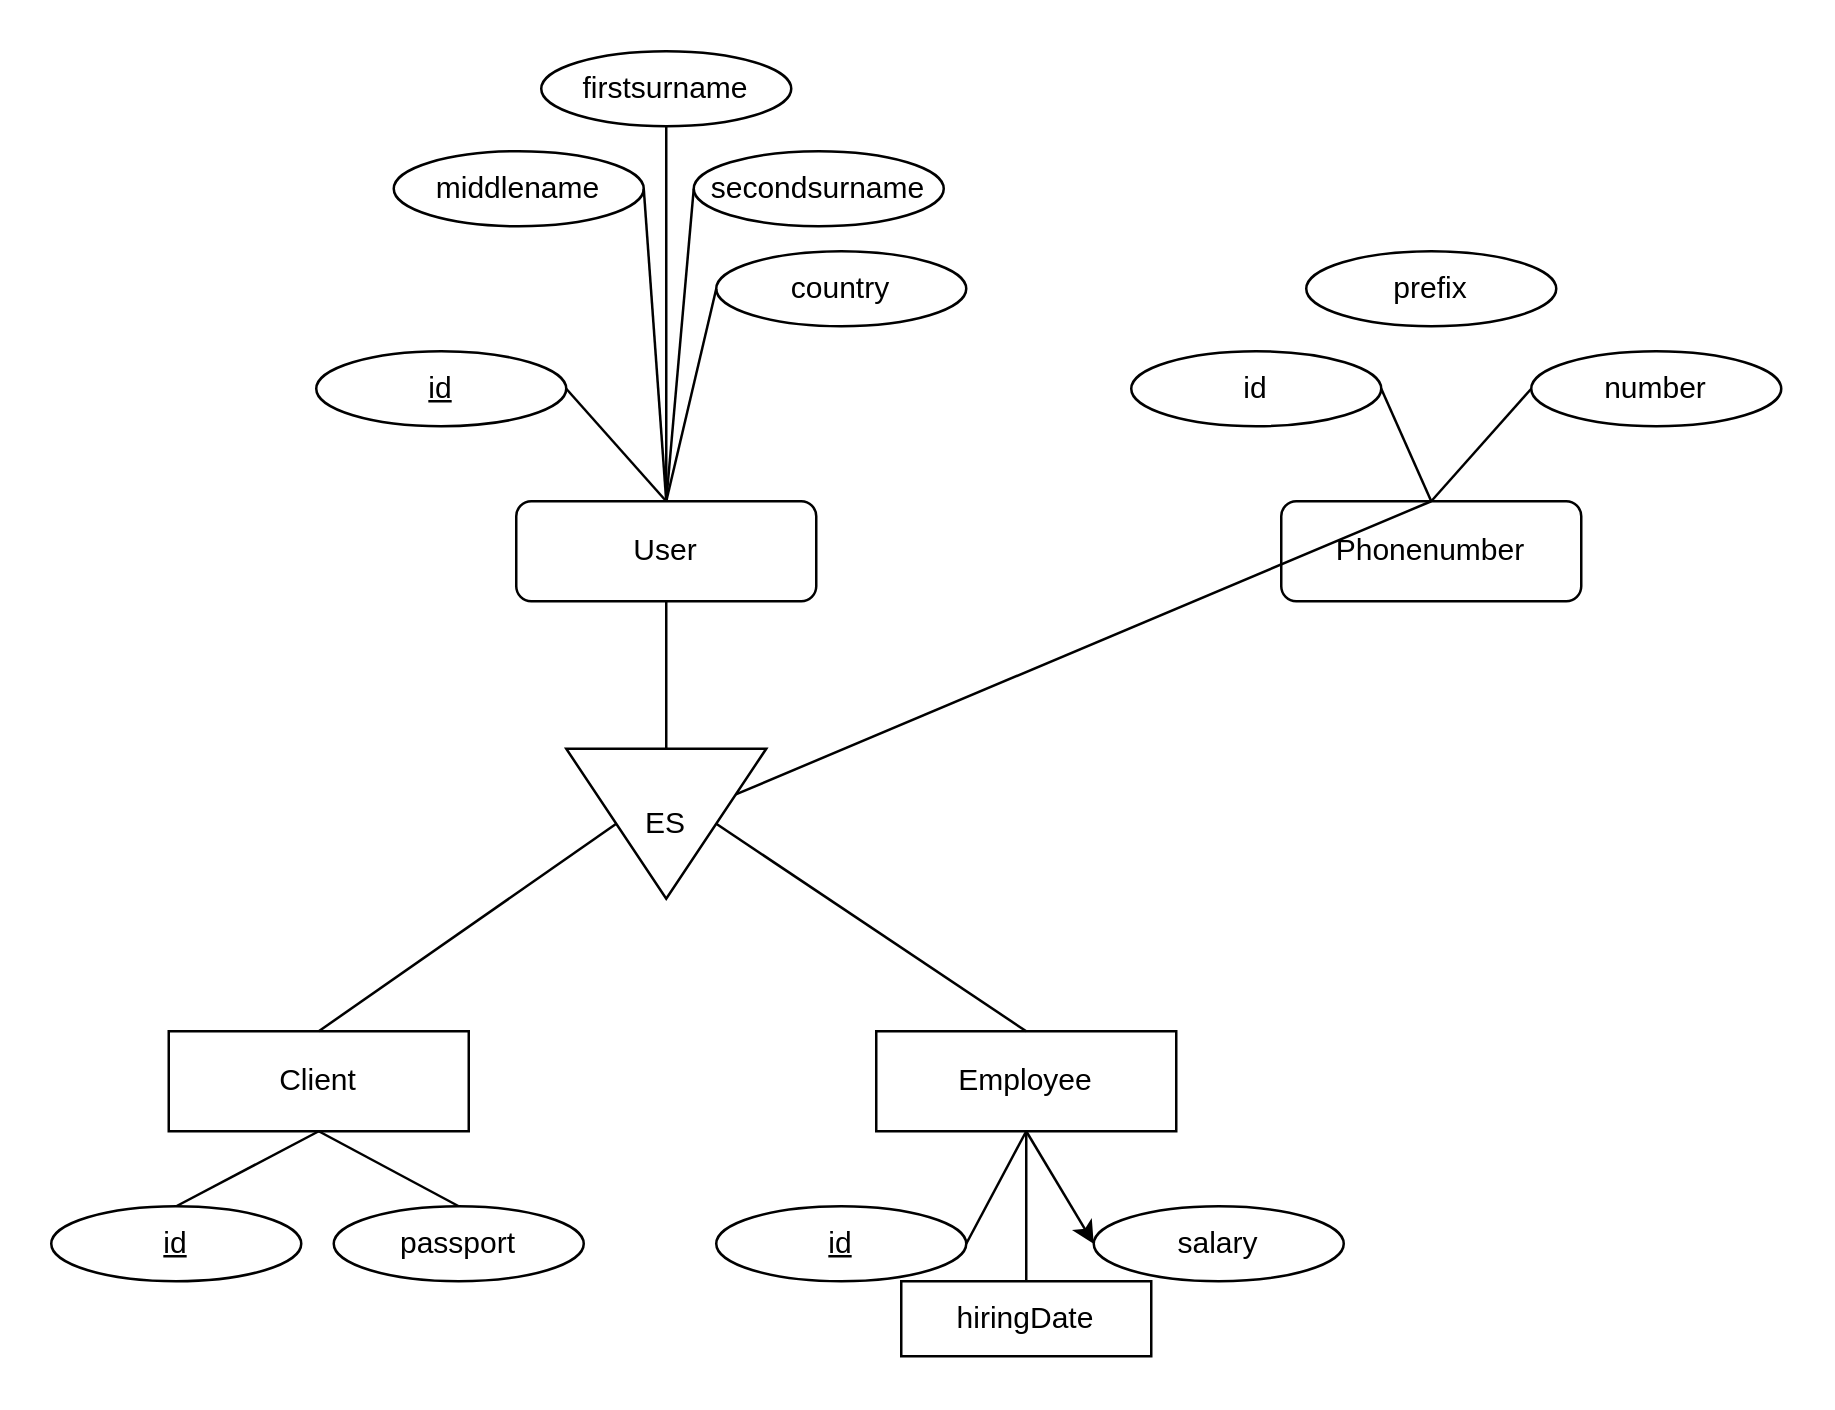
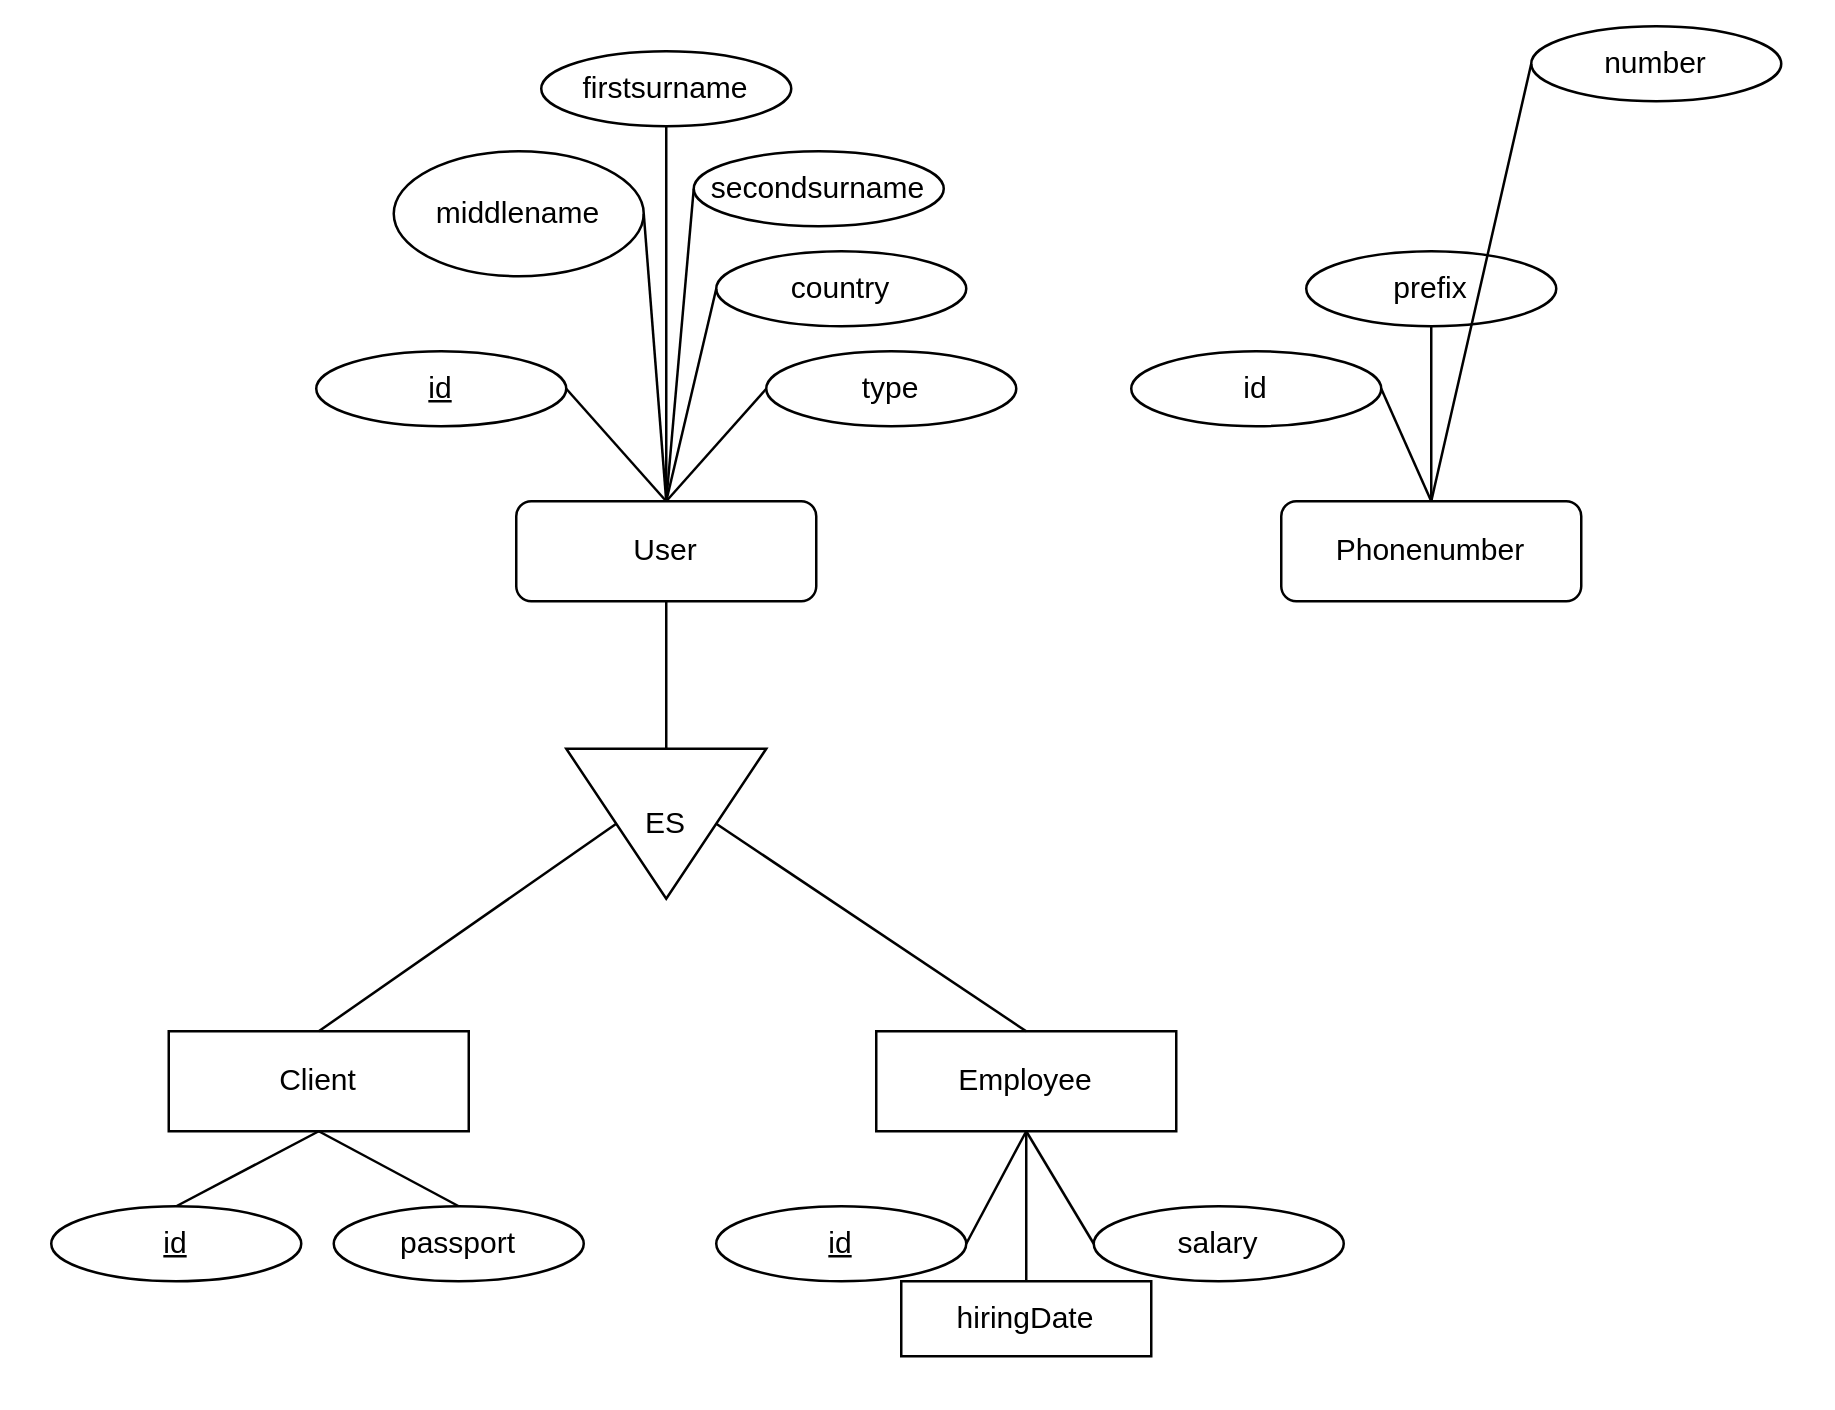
node "middlename": size 250x75 -> 250x125
node "type": added
node "number": moved (1656, 389) -> (1656, 64)
edge "type" -- "User": added
edge "Phonenumber" -- "ES": now "Phonenumber" -- "prefix"
edge "Employee" -> "salary": arrowhead classic -> none
